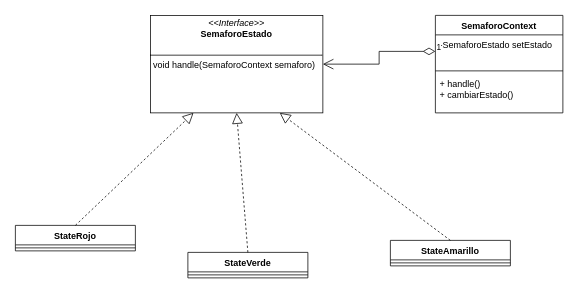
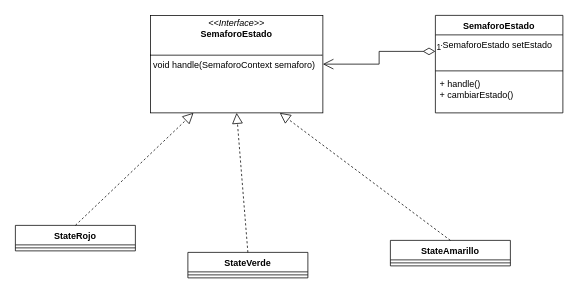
node "SemaforoContext": label "SemaforoContext" -> "SemaforoEstado"
